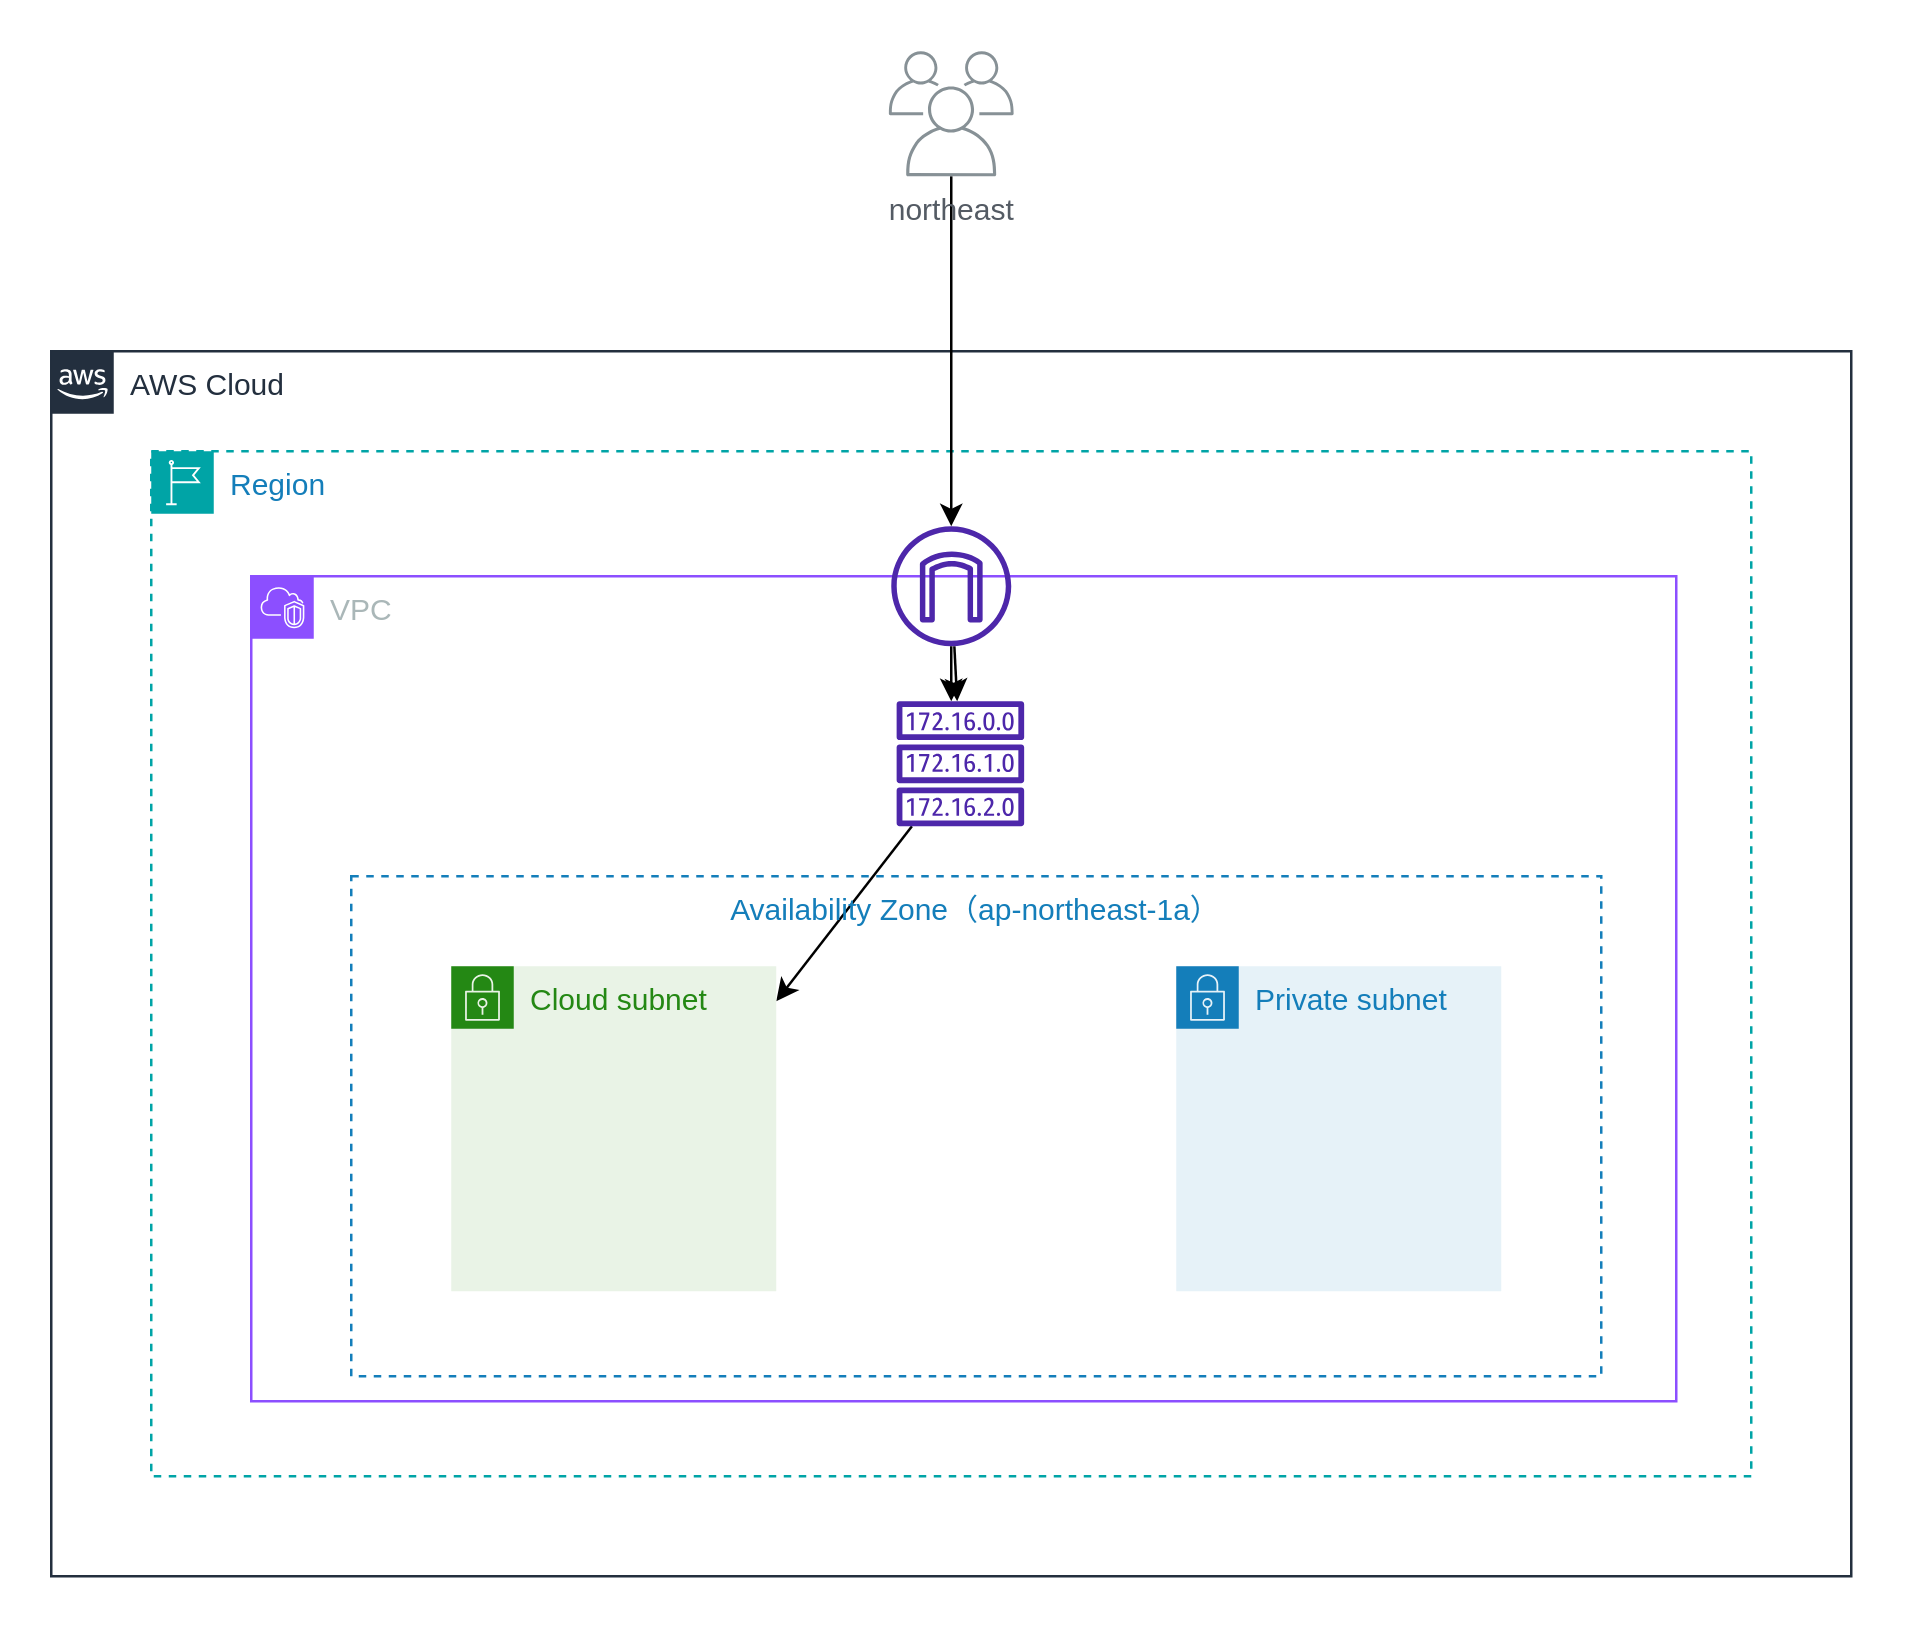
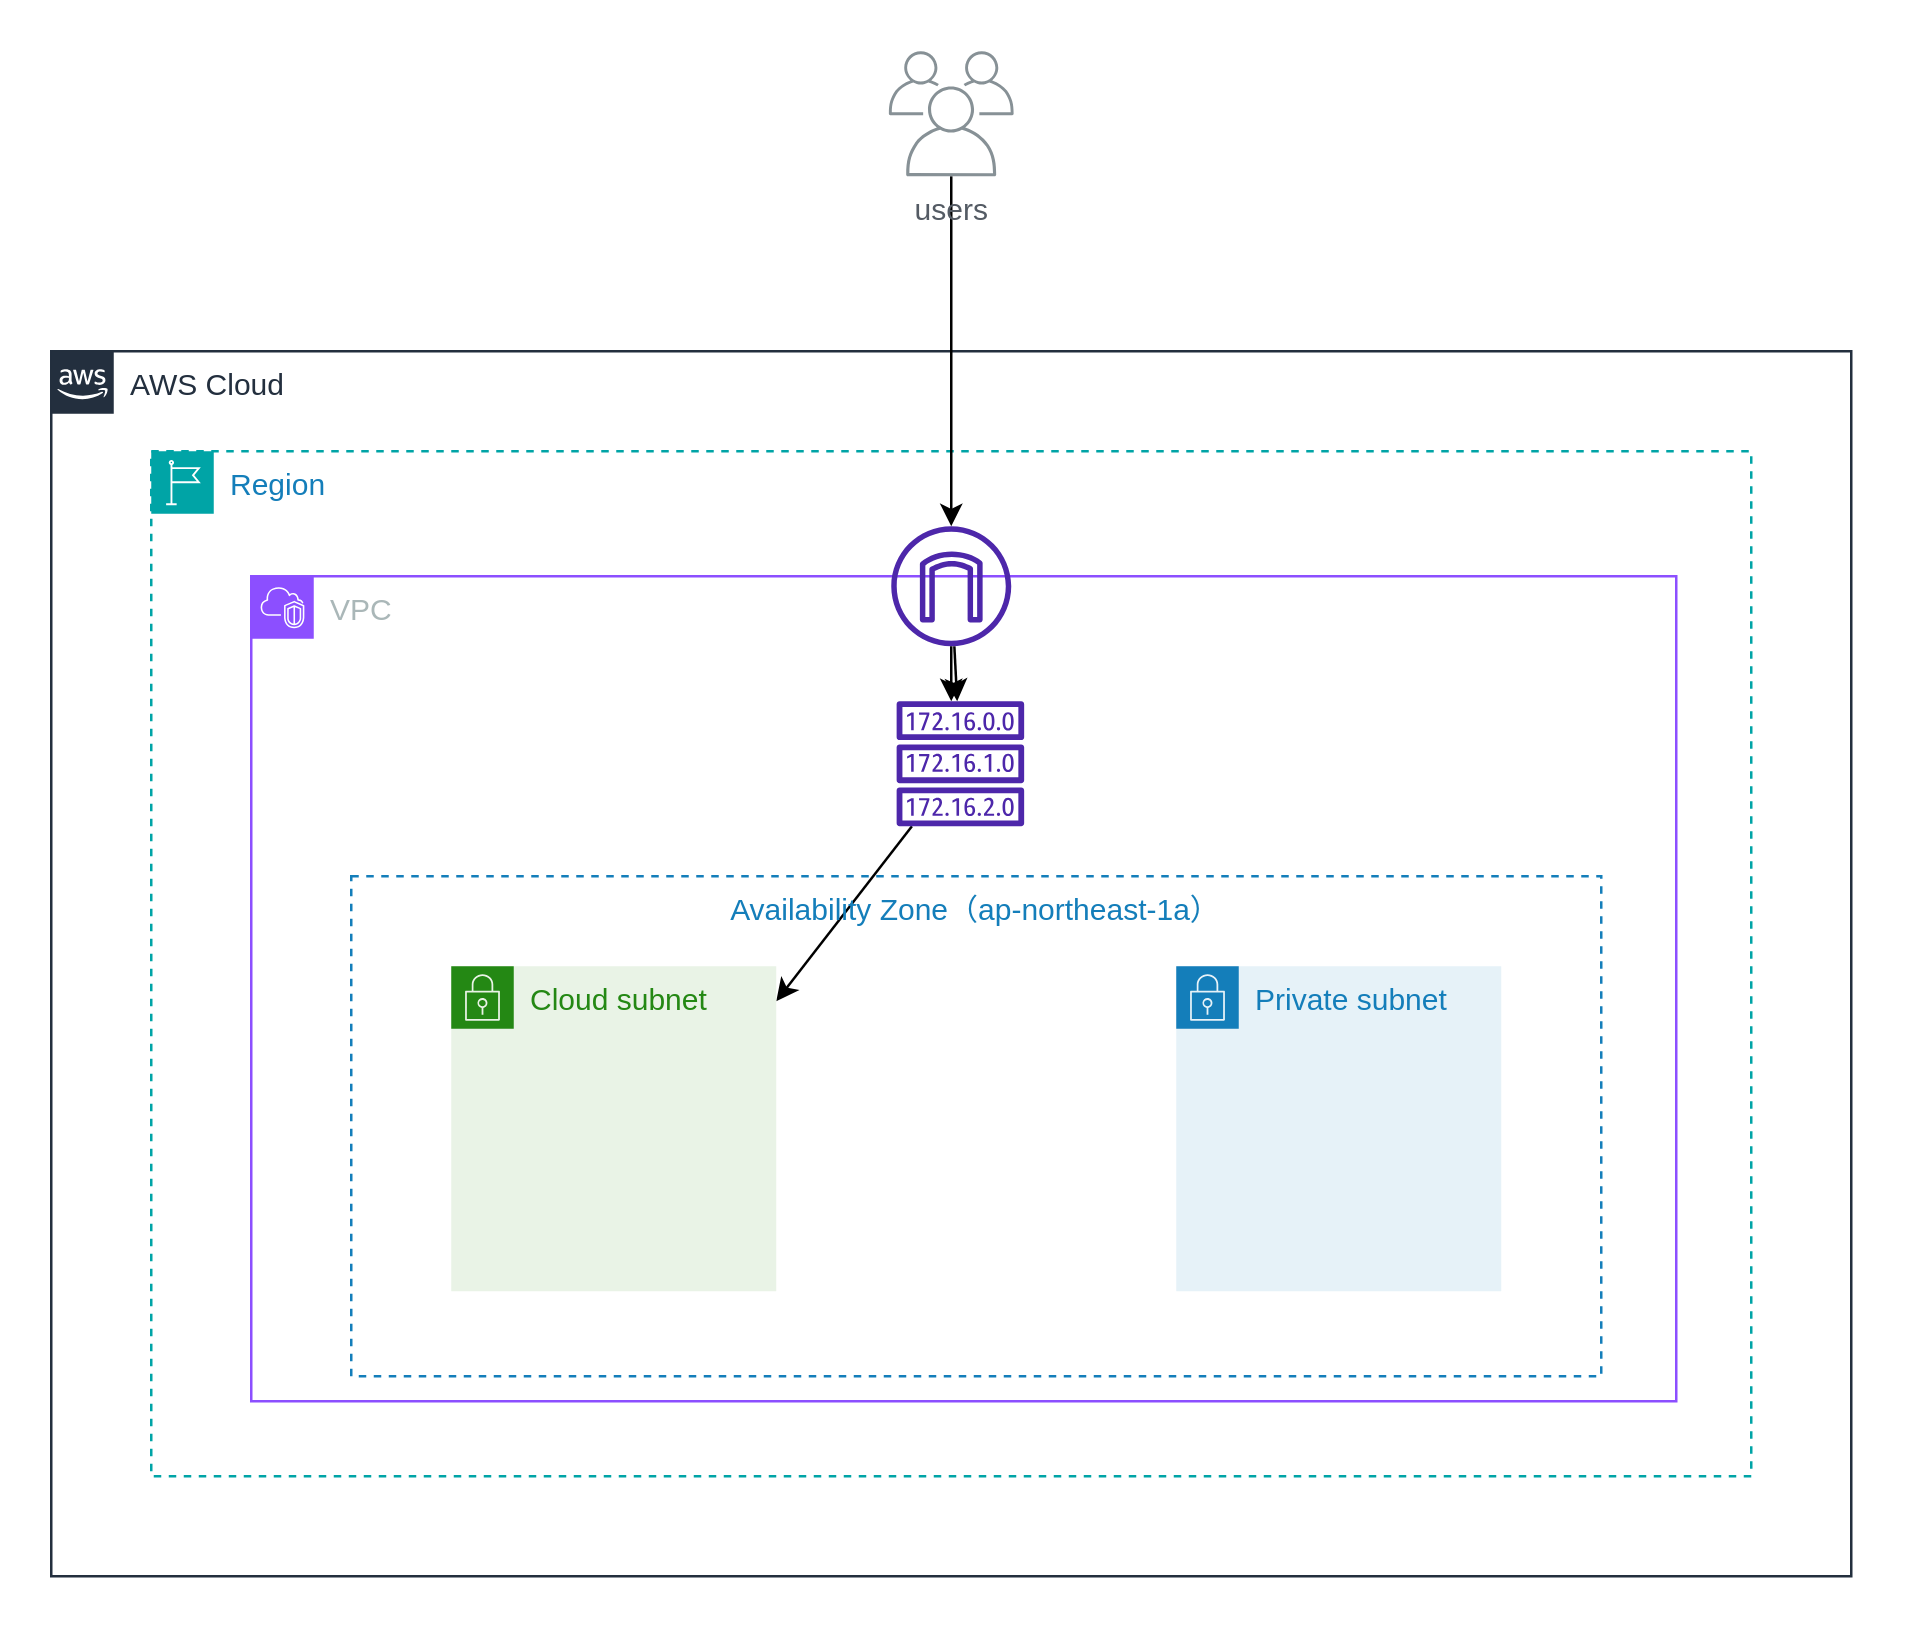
node "northeast": label "northeast" -> "users"
